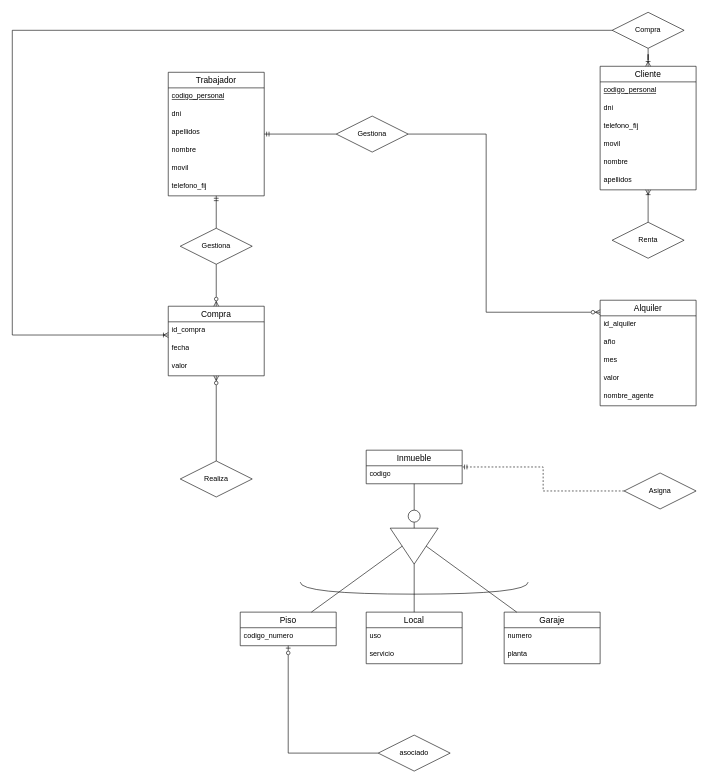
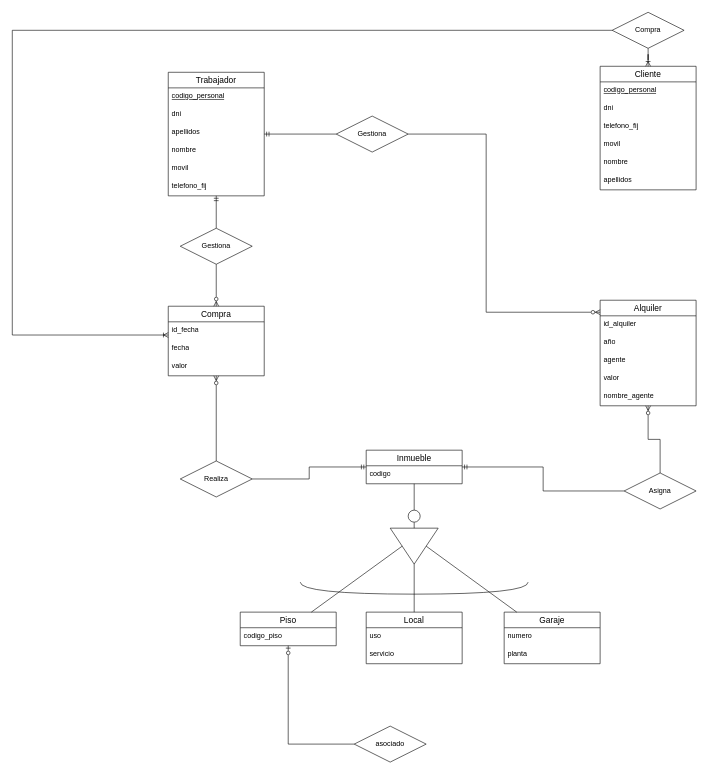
edge "Renta" -> "Cliente": removed
node "Renta": removed
node "id_compra": label "id_compra" -> "id_fecha"
node "mes": label "mes" -> "agente"
edge "Asigna" -> "Alquiler": added
edge "Realiza" -> "Inmueble": added
edge "Asigna" -> "Inmueble": style dashed -> solid
node "codigo_numero": label "codigo_numero" -> "codigo_piso"
node "asociado": moved (414, 753) -> (390, 744)
